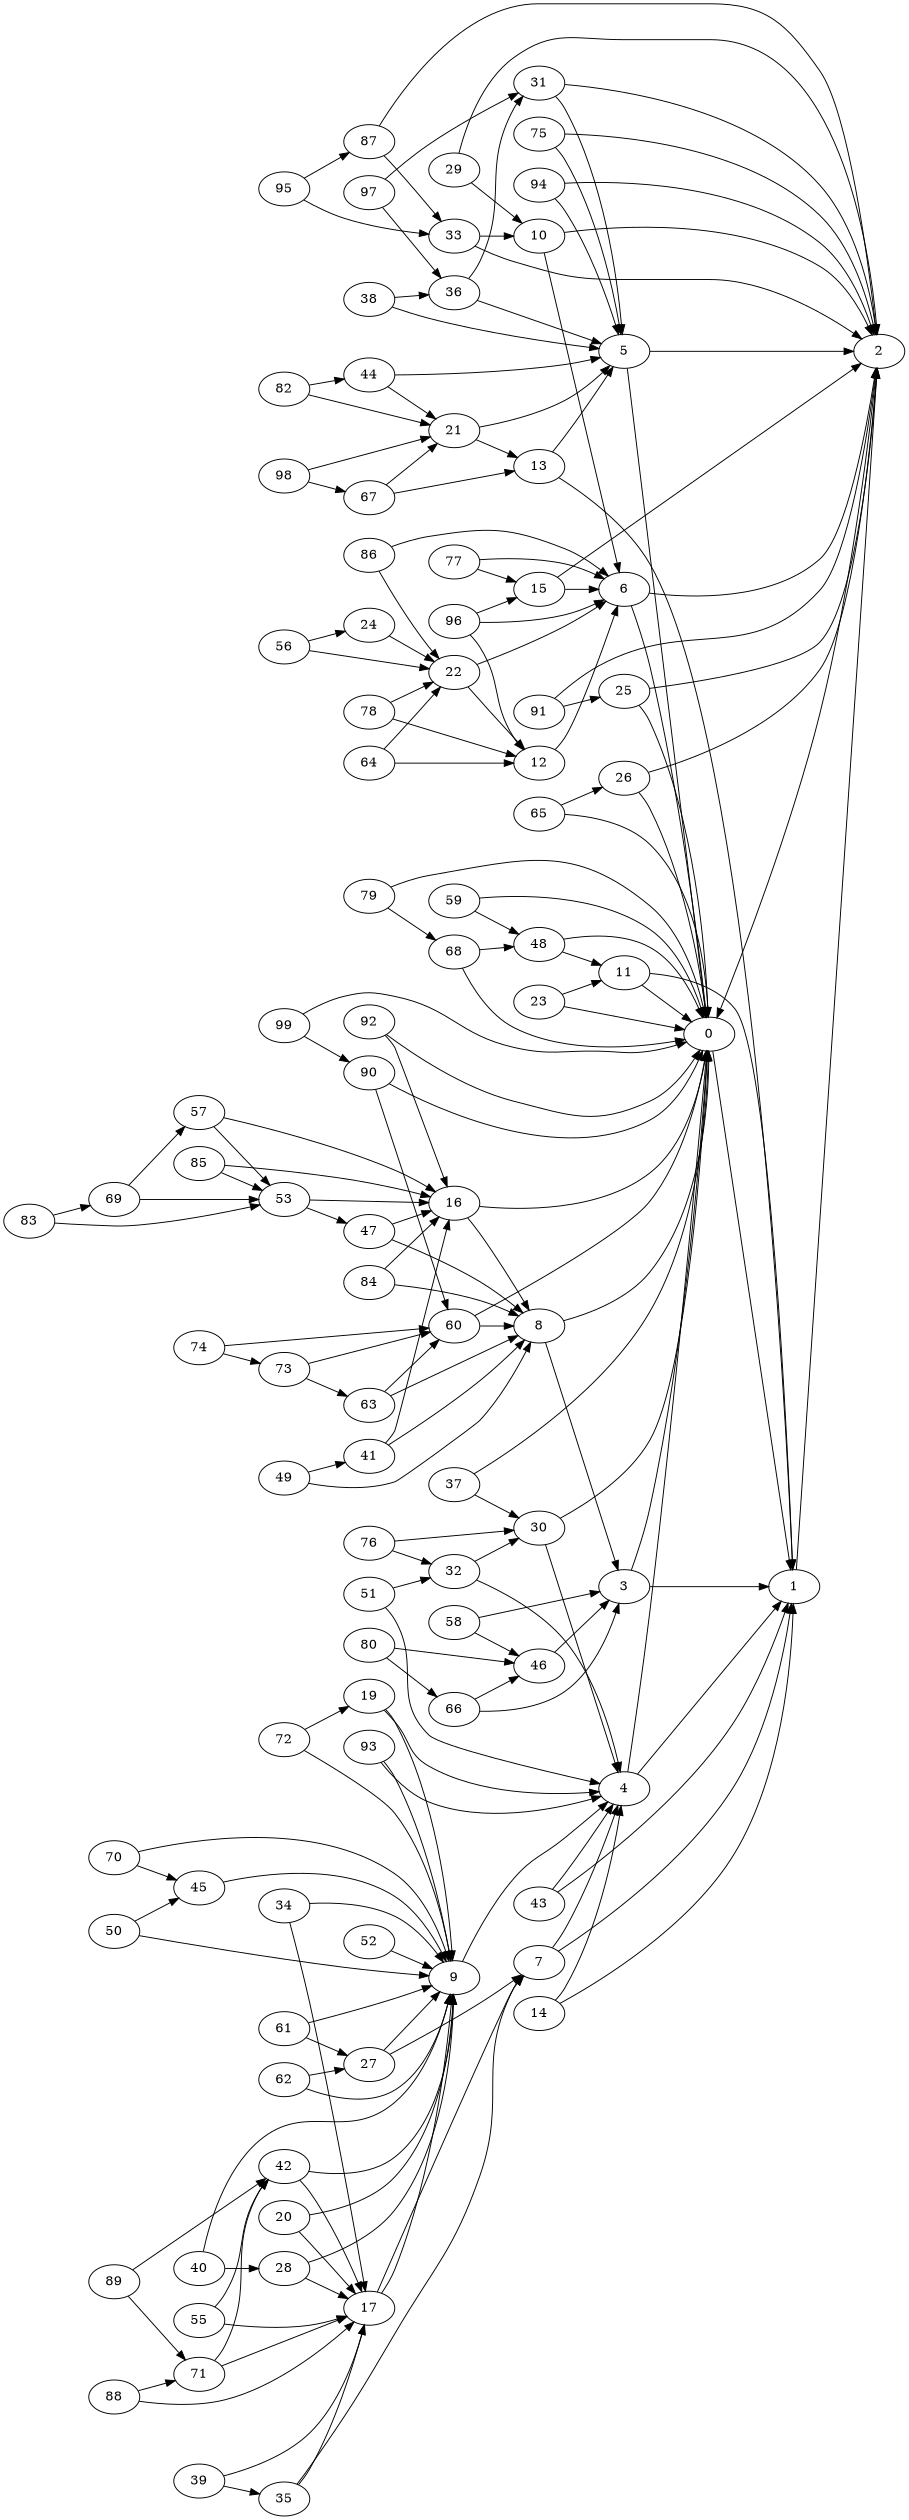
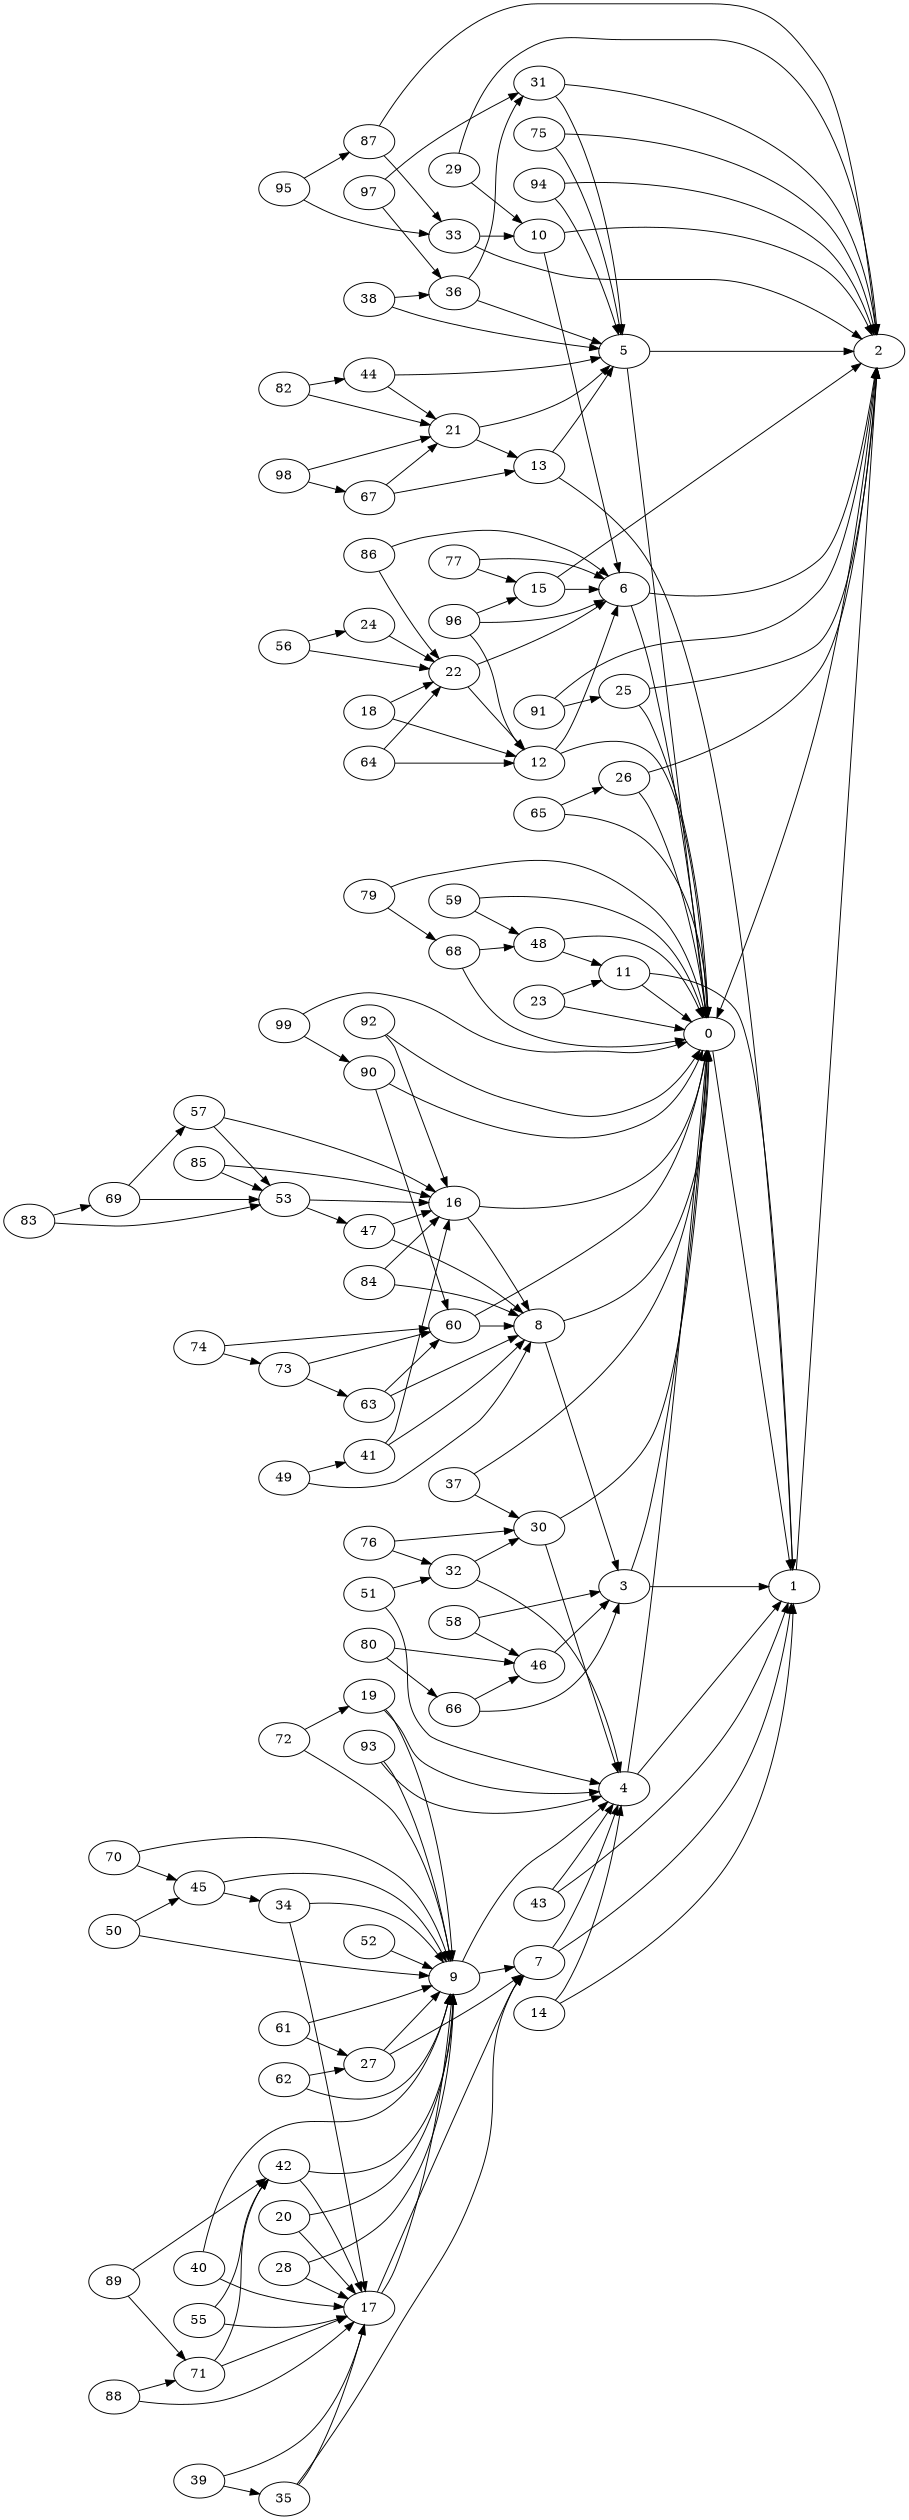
node "78": label "78" -> "18"
edge "12" -> "0": added
edge "45" -> "34": added
edge "9" -> "7": added
edge "40" -> "28": now "40" -> "17"
